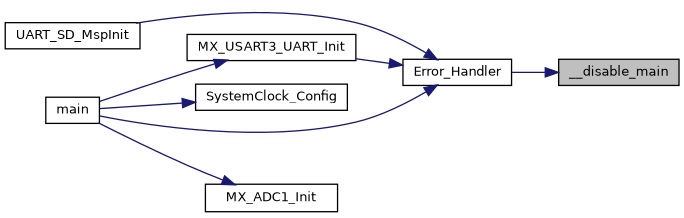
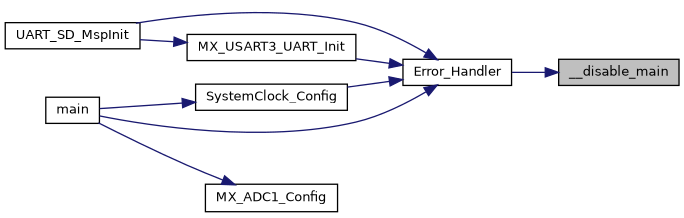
edge "main" -> "MX_USART3_UART_Init": now "UART_SD_MspInit" -> "MX_USART3_UART_Init"
edge "SystemClock_Config" -> "Error_Handler": added
node "MX_ADC1_Init": label "MX_ADC1_Init" -> "MX_ADC1_Config"
